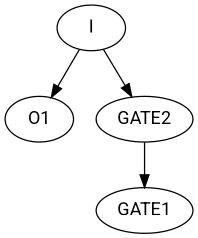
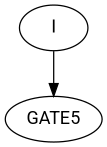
node "O1": removed
node "GATE2": label "GATE2" -> "GATE5"
node "GATE1": removed
